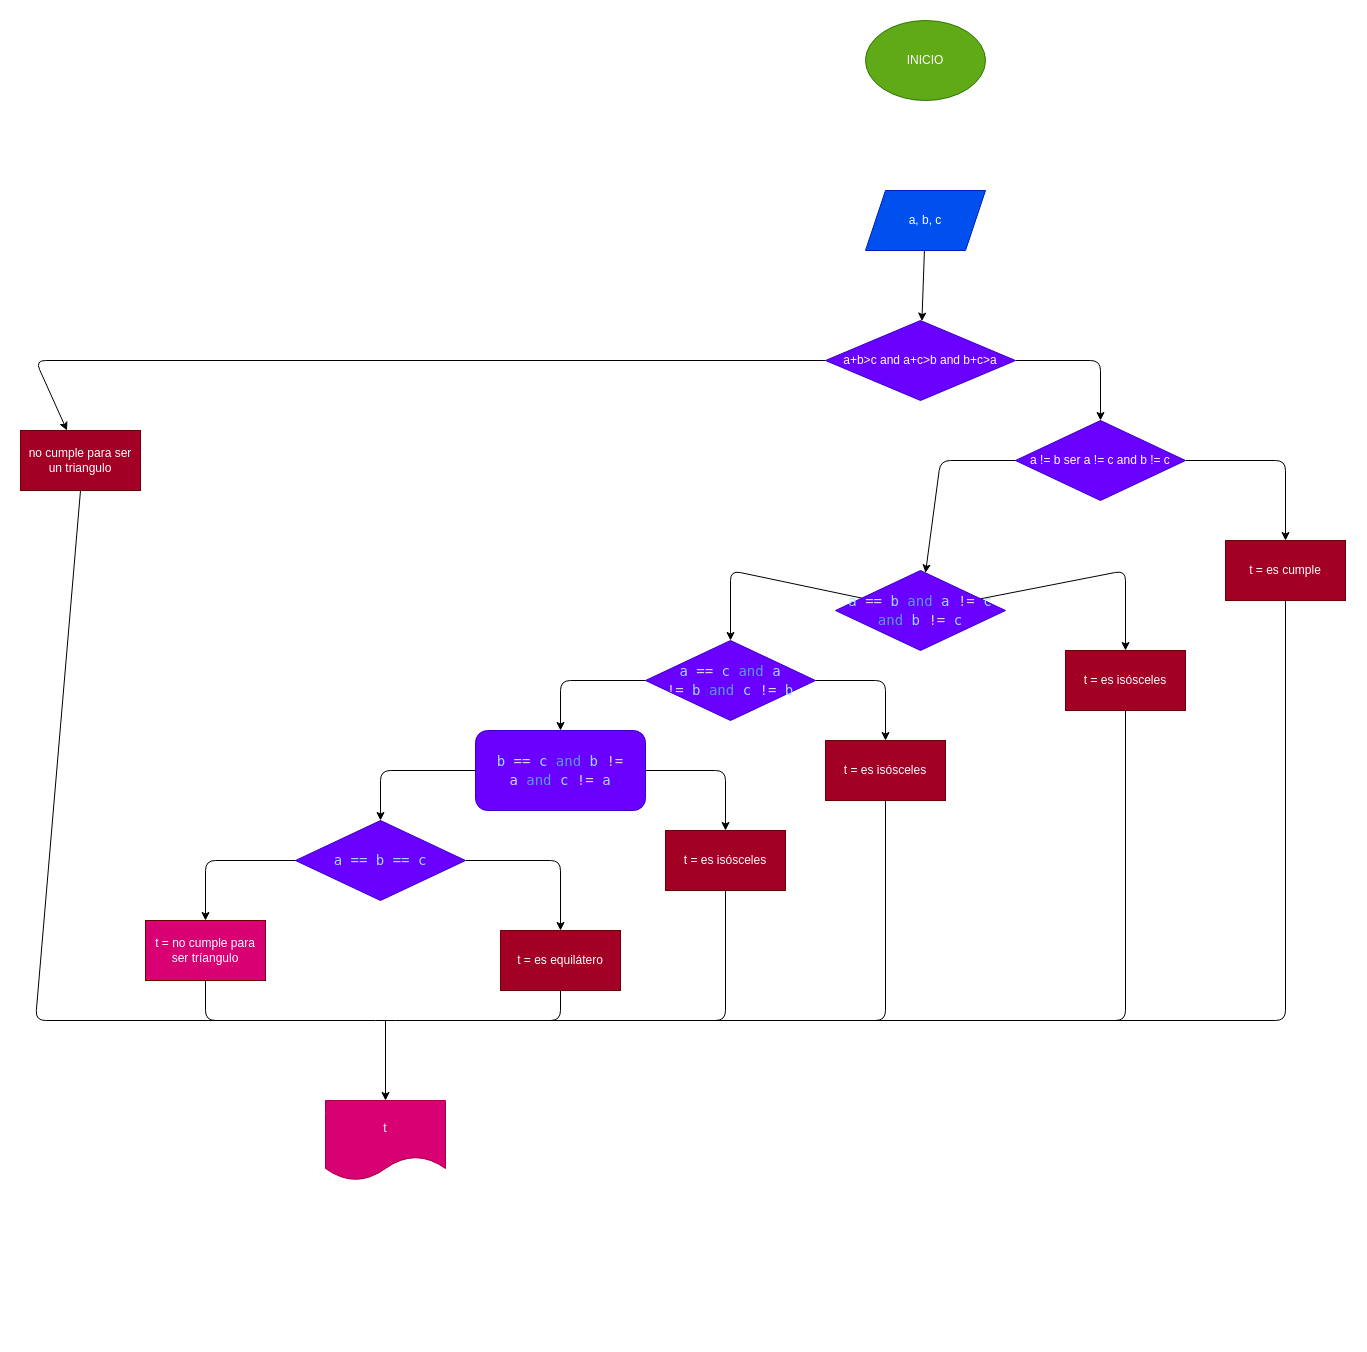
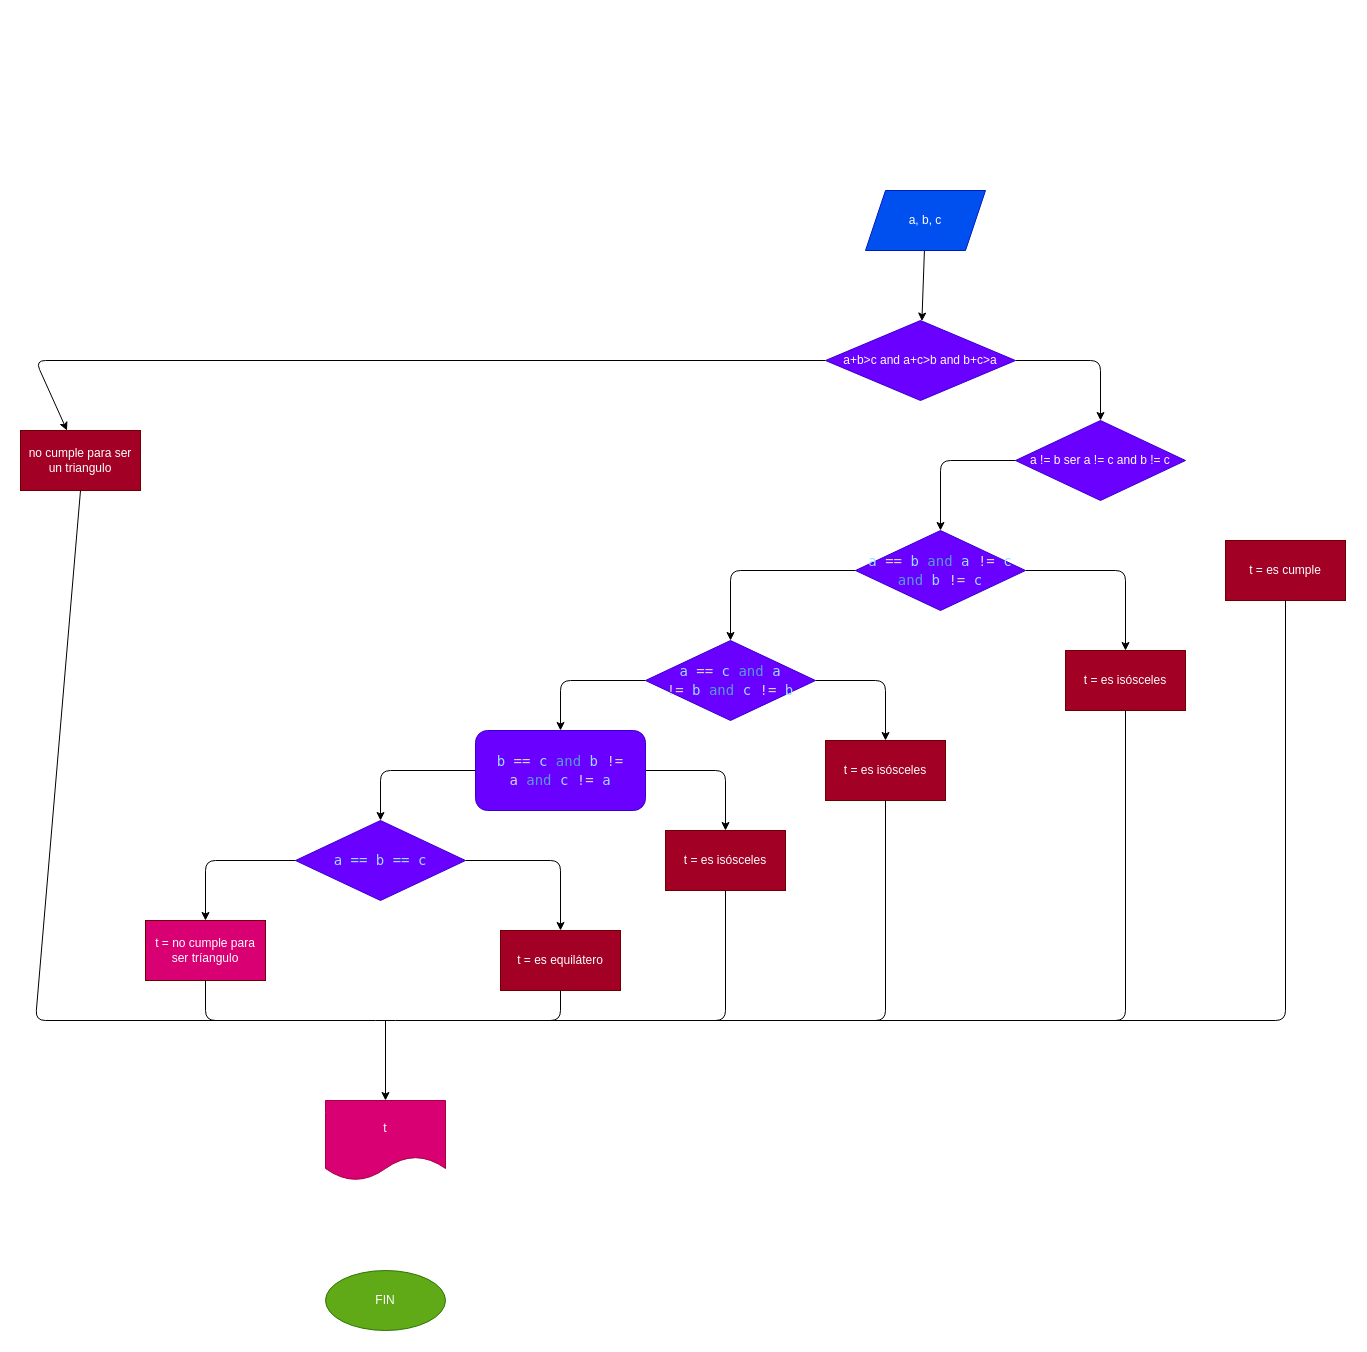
node "INICIO": removed
edge "a != b ser a != c and b != c" -> "t = es cumple": removed
node "a == b and a != c and b != c": moved (921, 611) -> (941, 571)
node "FIN": added
